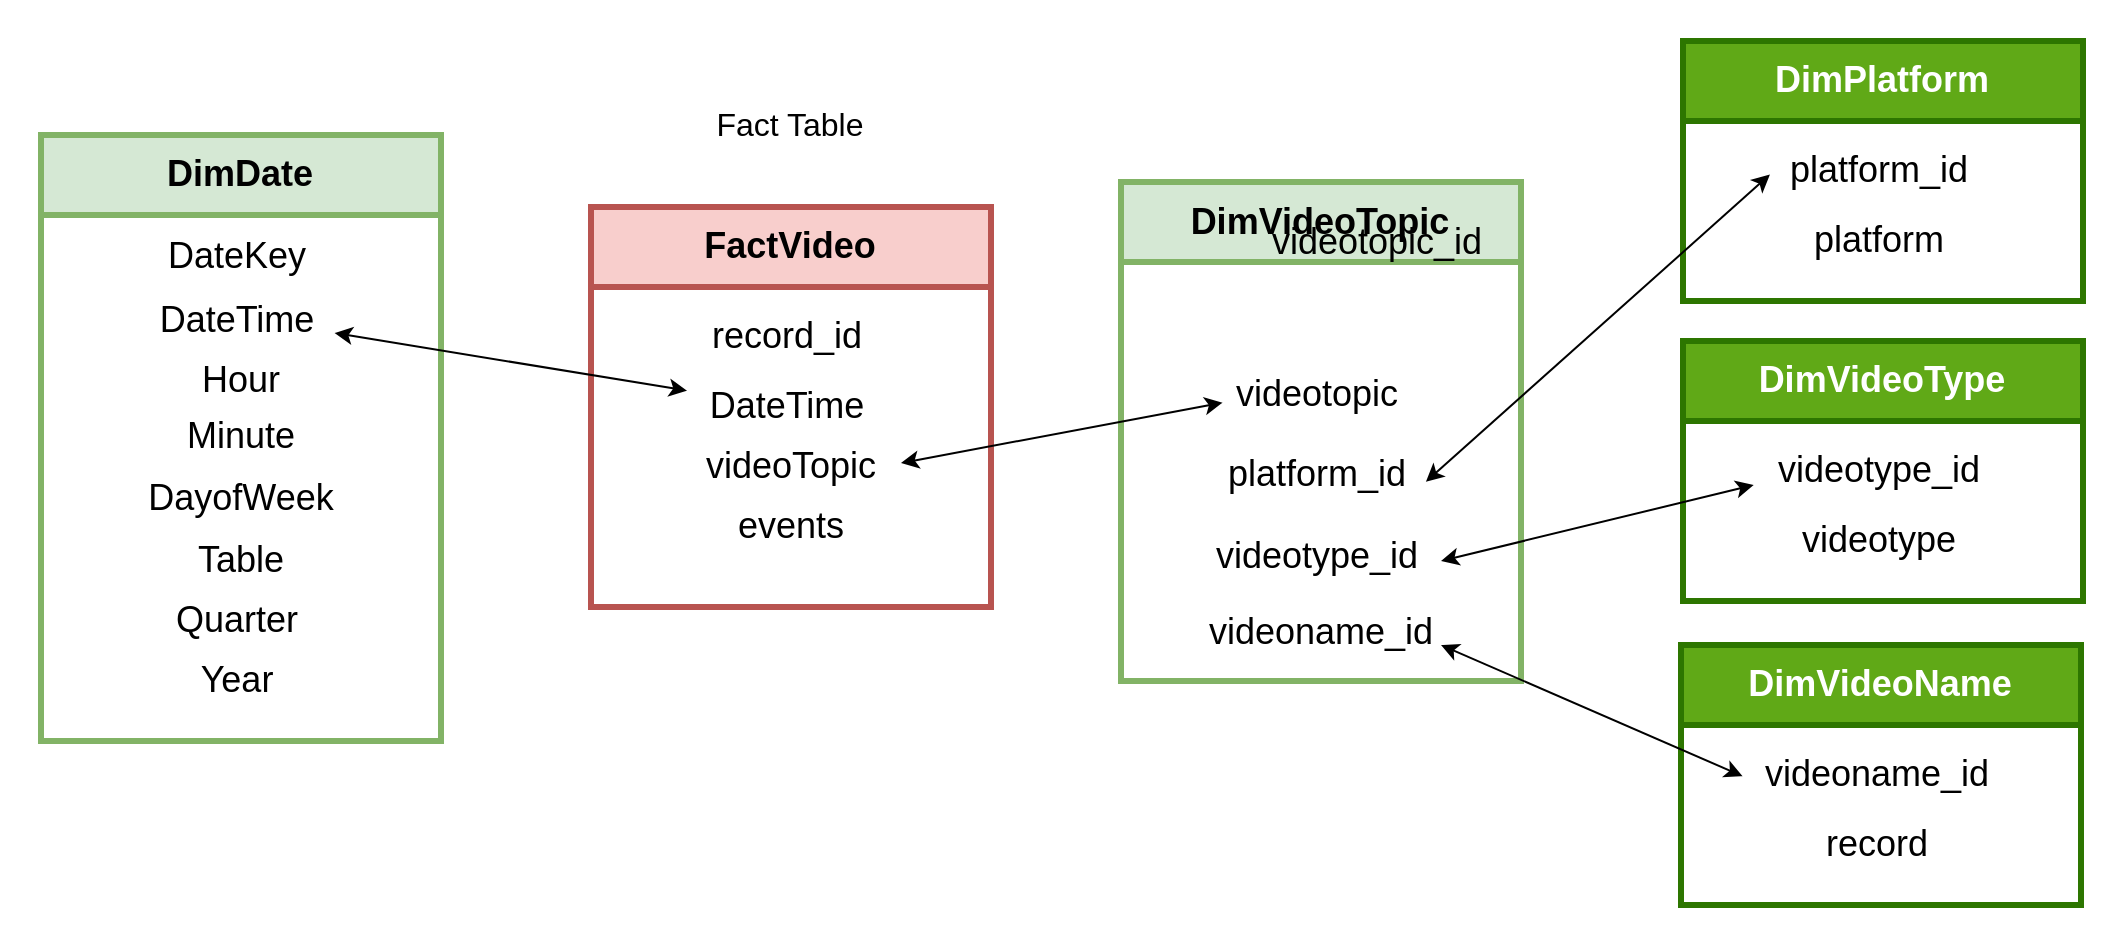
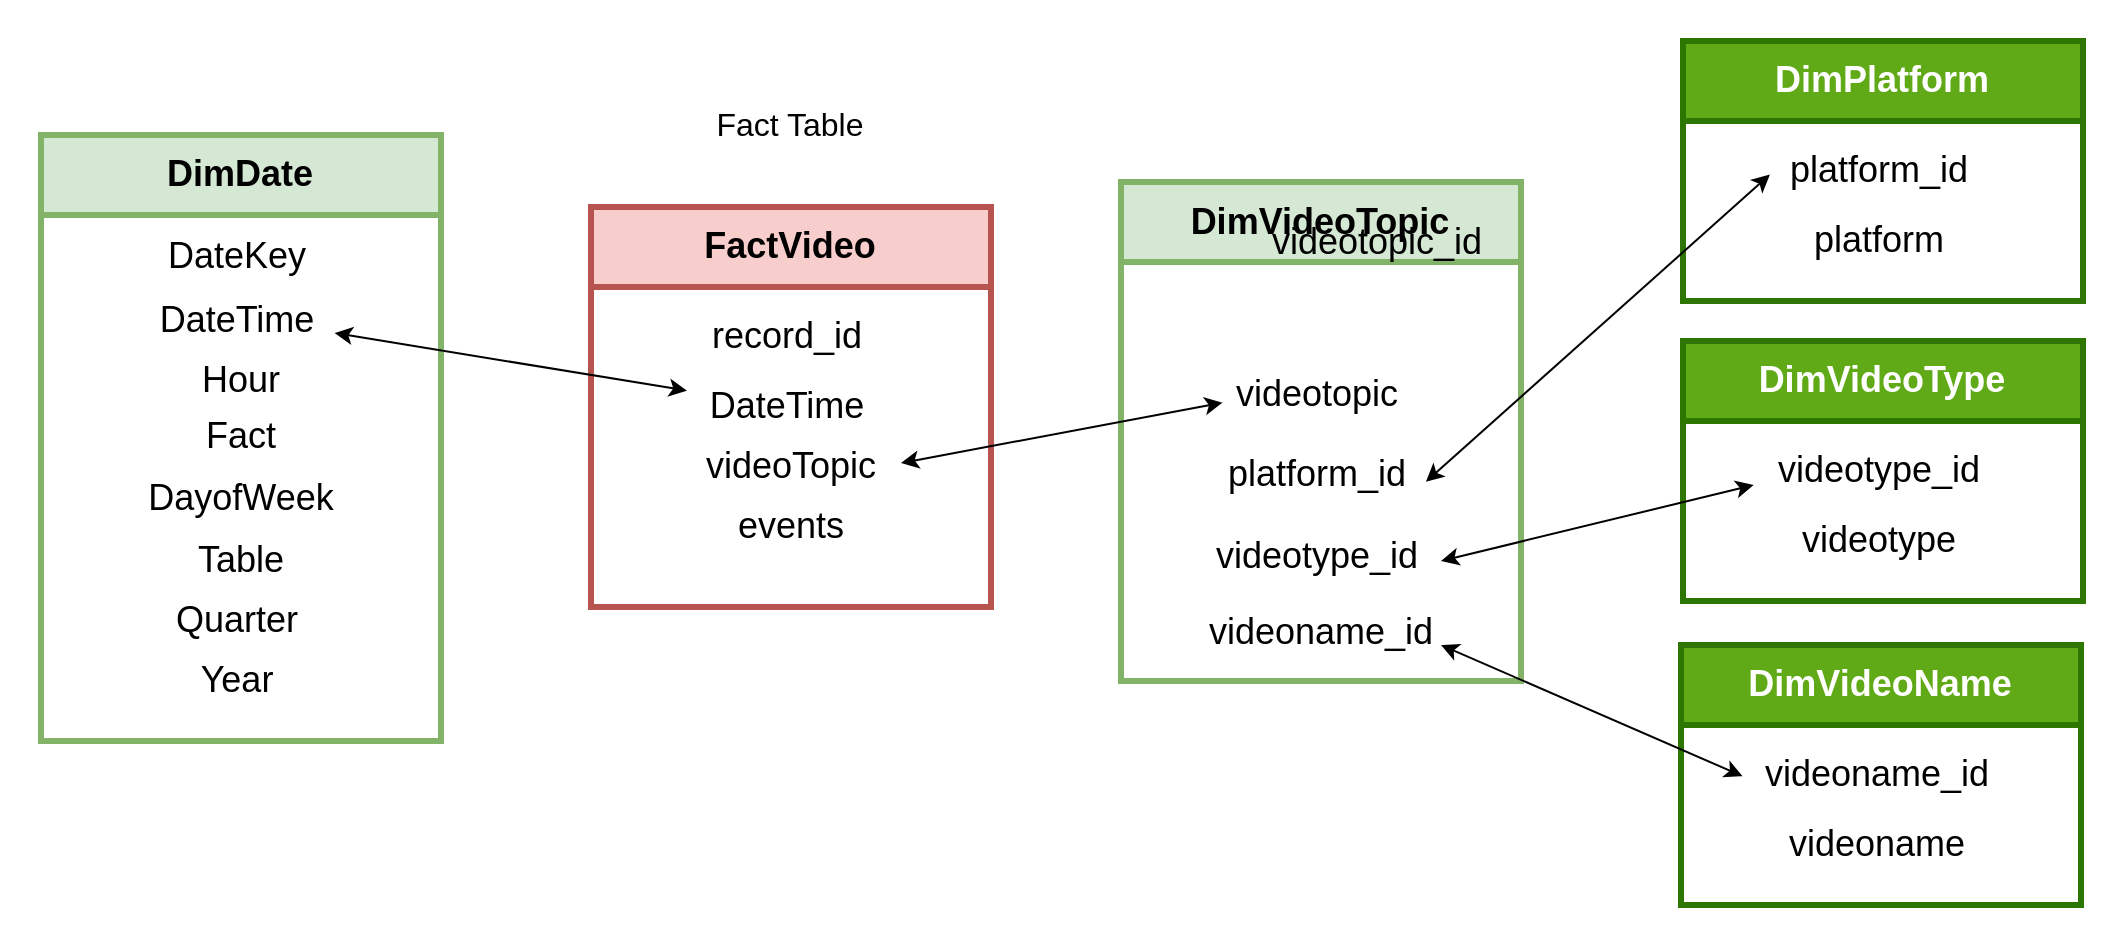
node "Minute": label "Minute" -> "Fact"
node "record": label "record" -> "videoname"
